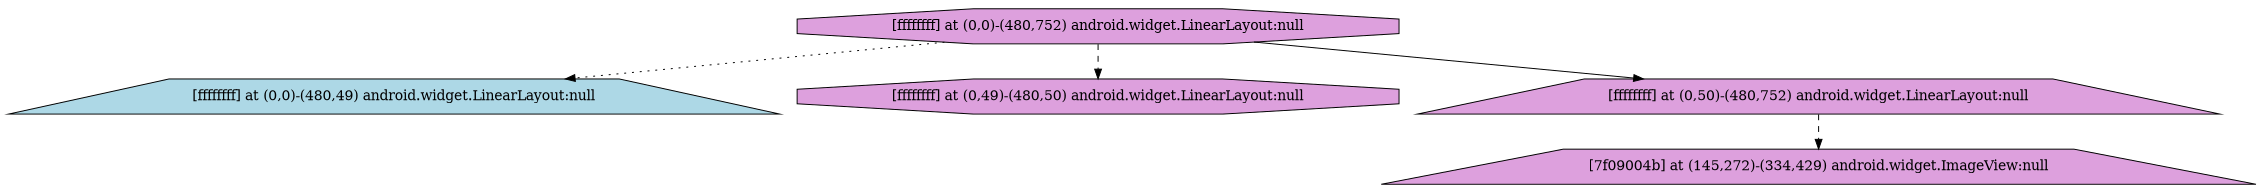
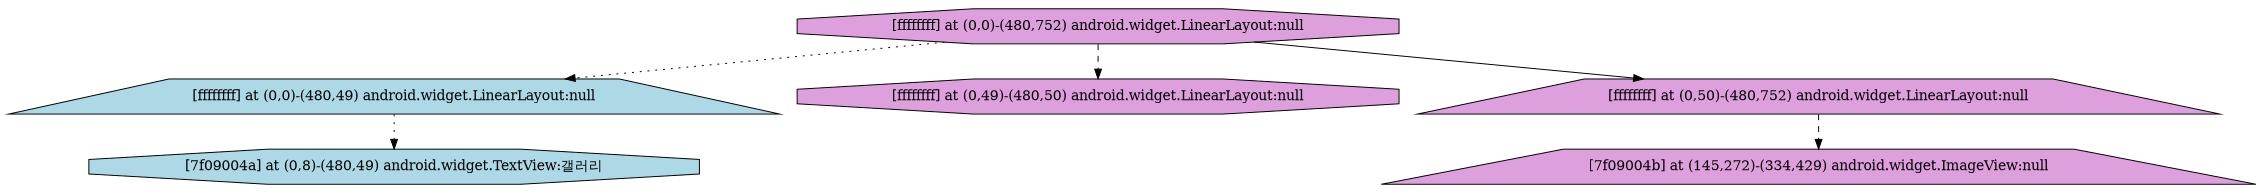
node "[7f09004a] at (0,8)-(480,49) android.widget.TextView:갤러리": added
